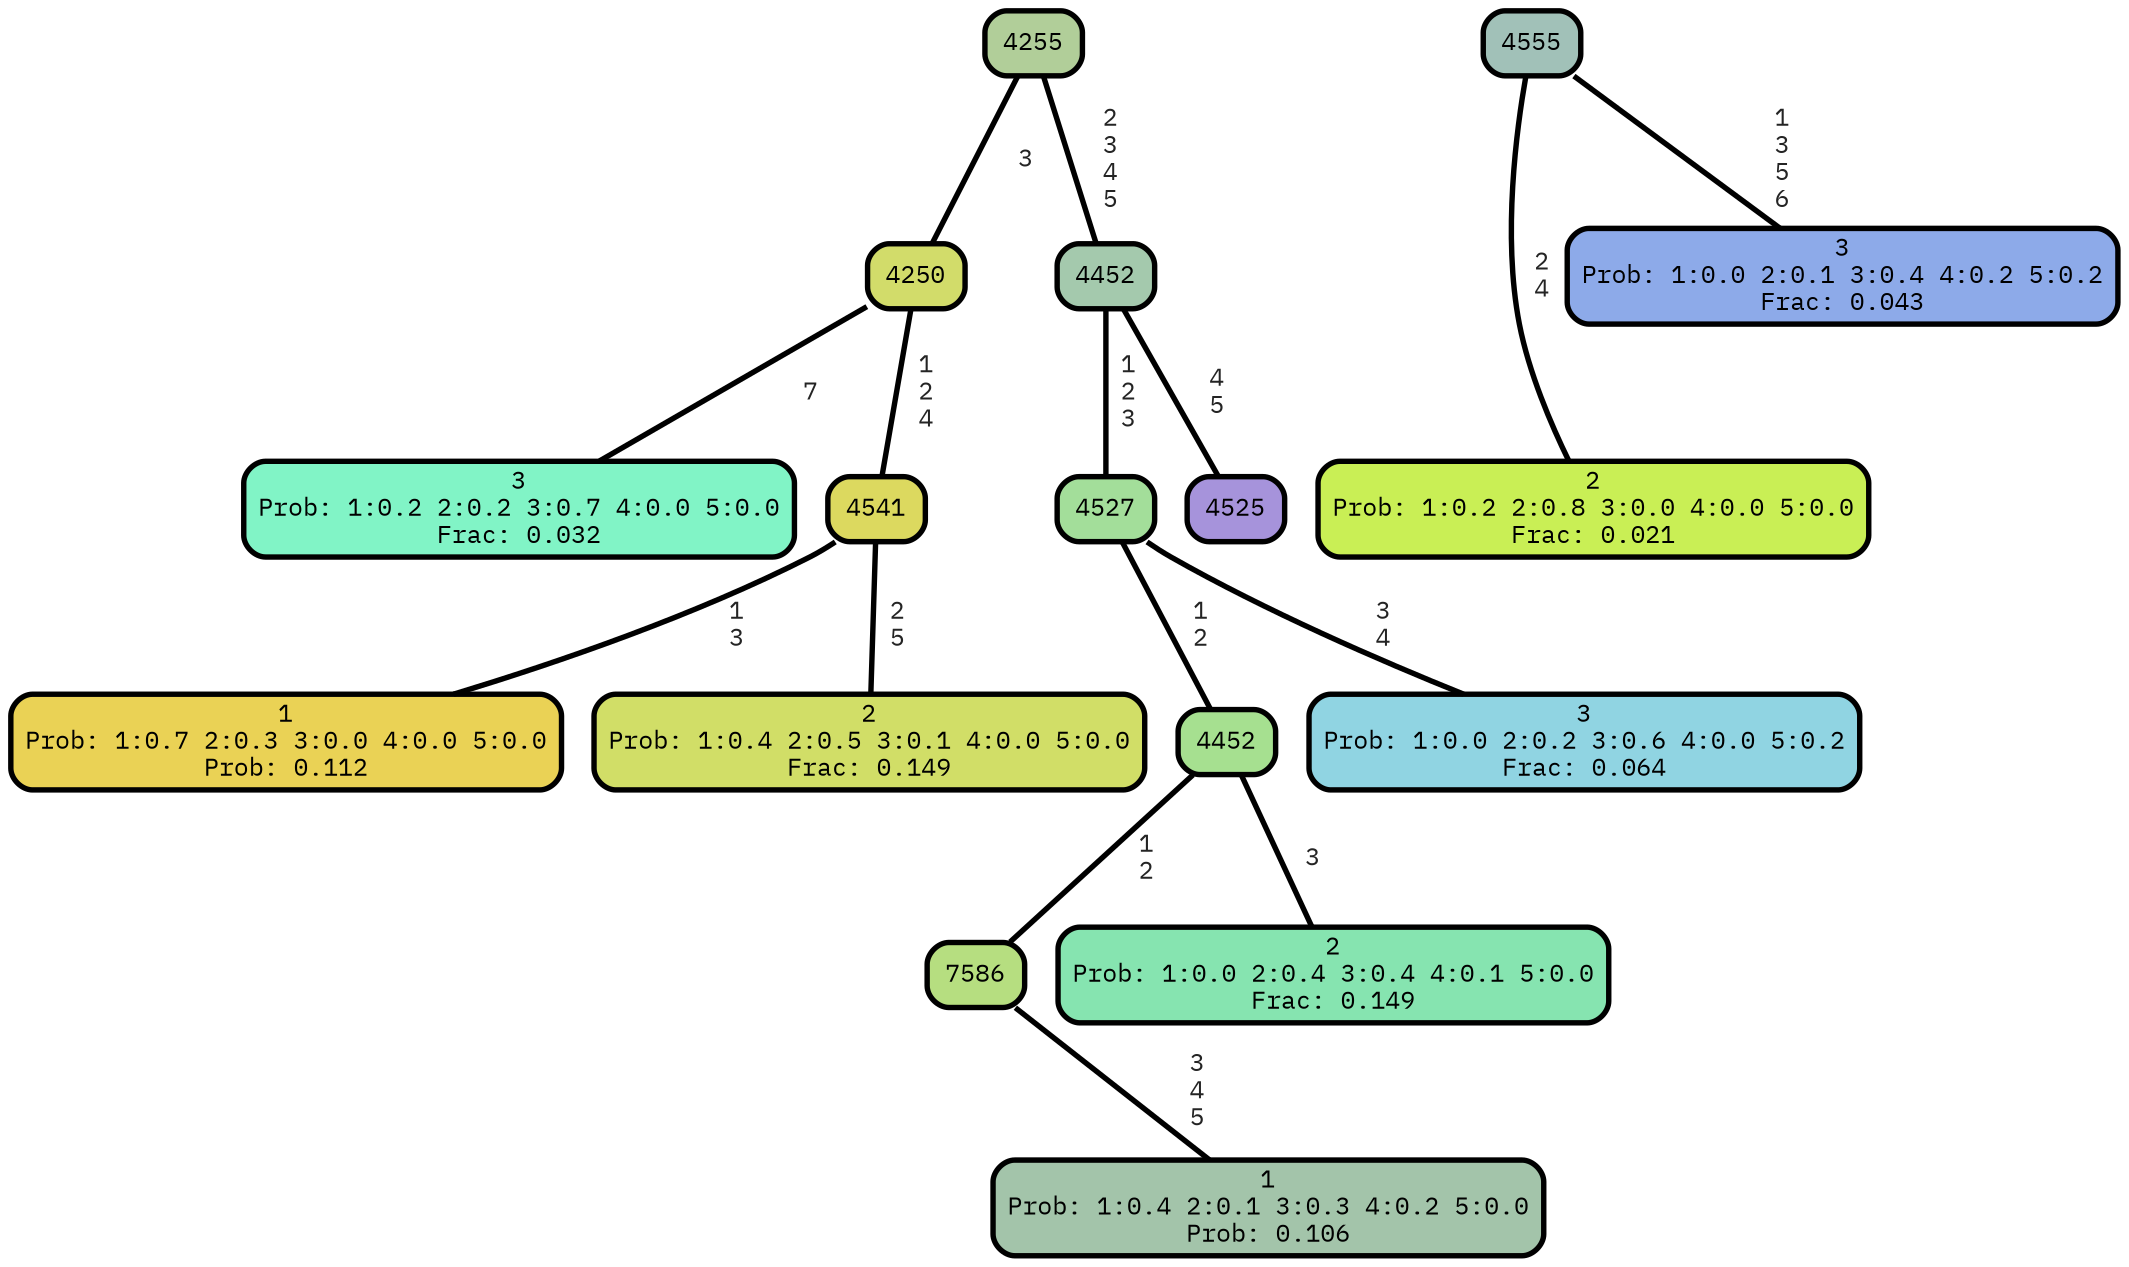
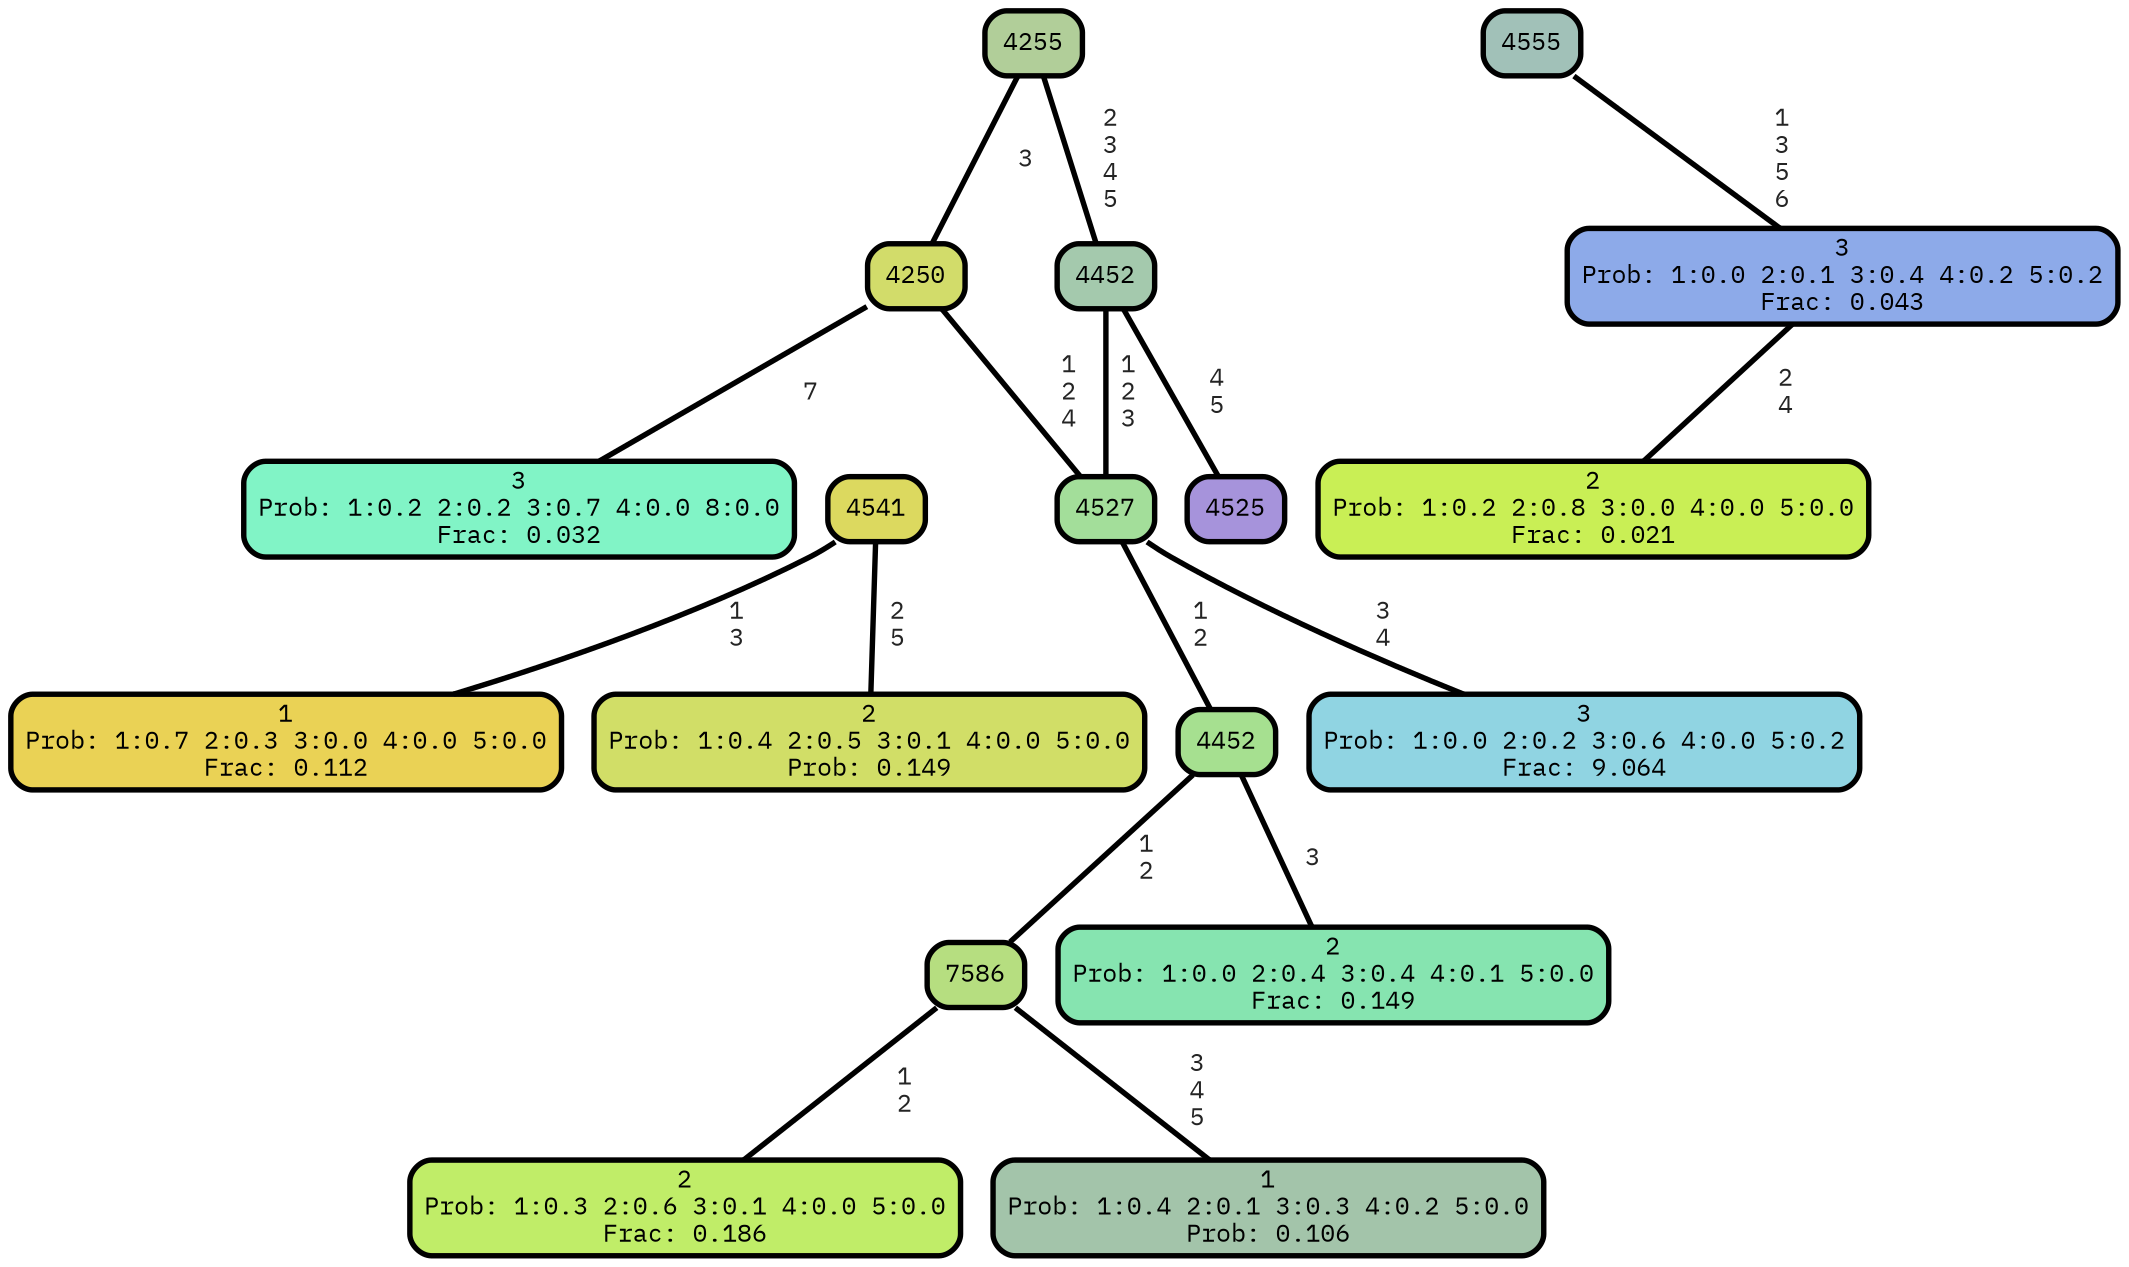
edge "4555" -- "2 Prob: 1:0.2 2:0.8 3:0.0 4:0.0 5:0.0 Frac: 0.021": now "3 Prob: 1:0.0 2:0.1 3:0.4 4:0.2 5:0.2 Frac: 0.043" -- "2 Prob: 1:0.2 2:0.8 3:0.0 4:0.0 5:0.0 Frac: 0.021"
edge "4250" -- "4541": now "4250" -- "4527"
node "3 Prob: 1:0.2 2:0.2 3:0.7 4:0.0 5:0.0 Frac: 0.032": label "3 Prob: 1:0.2 2:0.2 3:0.7 4:0.0 5:0.0 Frac: 0.032" -> "3 Prob: 1:0.2 2:0.2 3:0.7 4:0.0 8:0.0 Frac: 0.032"
node "1 Prob: 1:0.7 2:0.3 3:0.0 4:0.0 5:0.0 Prob: 0.112": label "1 Prob: 1:0.7 2:0.3 3:0.0 4:0.0 5:0.0 Prob: 0.112" -> "1 Prob: 1:0.7 2:0.3 3:0.0 4:0.0 5:0.0 Frac: 0.112"
node "2 Prob: 1:0.4 2:0.5 3:0.1 4:0.0 5:0.0 Frac: 0.149": label "2 Prob: 1:0.4 2:0.5 3:0.1 4:0.0 5:0.0 Frac: 0.149" -> "2 Prob: 1:0.4 2:0.5 3:0.1 4:0.0 5:0.0 Prob: 0.149"
node "3 Prob: 1:0.0 2:0.2 3:0.6 4:0.0 5:0.2 Frac: 0.064": label "3 Prob: 1:0.0 2:0.2 3:0.6 4:0.0 5:0.2 Frac: 0.064" -> "3 Prob: 1:0.0 2:0.2 3:0.6 4:0.0 5:0.2 Frac: 9.064"
node "2 Prob: 1:0.3 2:0.6 3:0.1 4:0.0 5:0.0 Frac: 0.186": added
